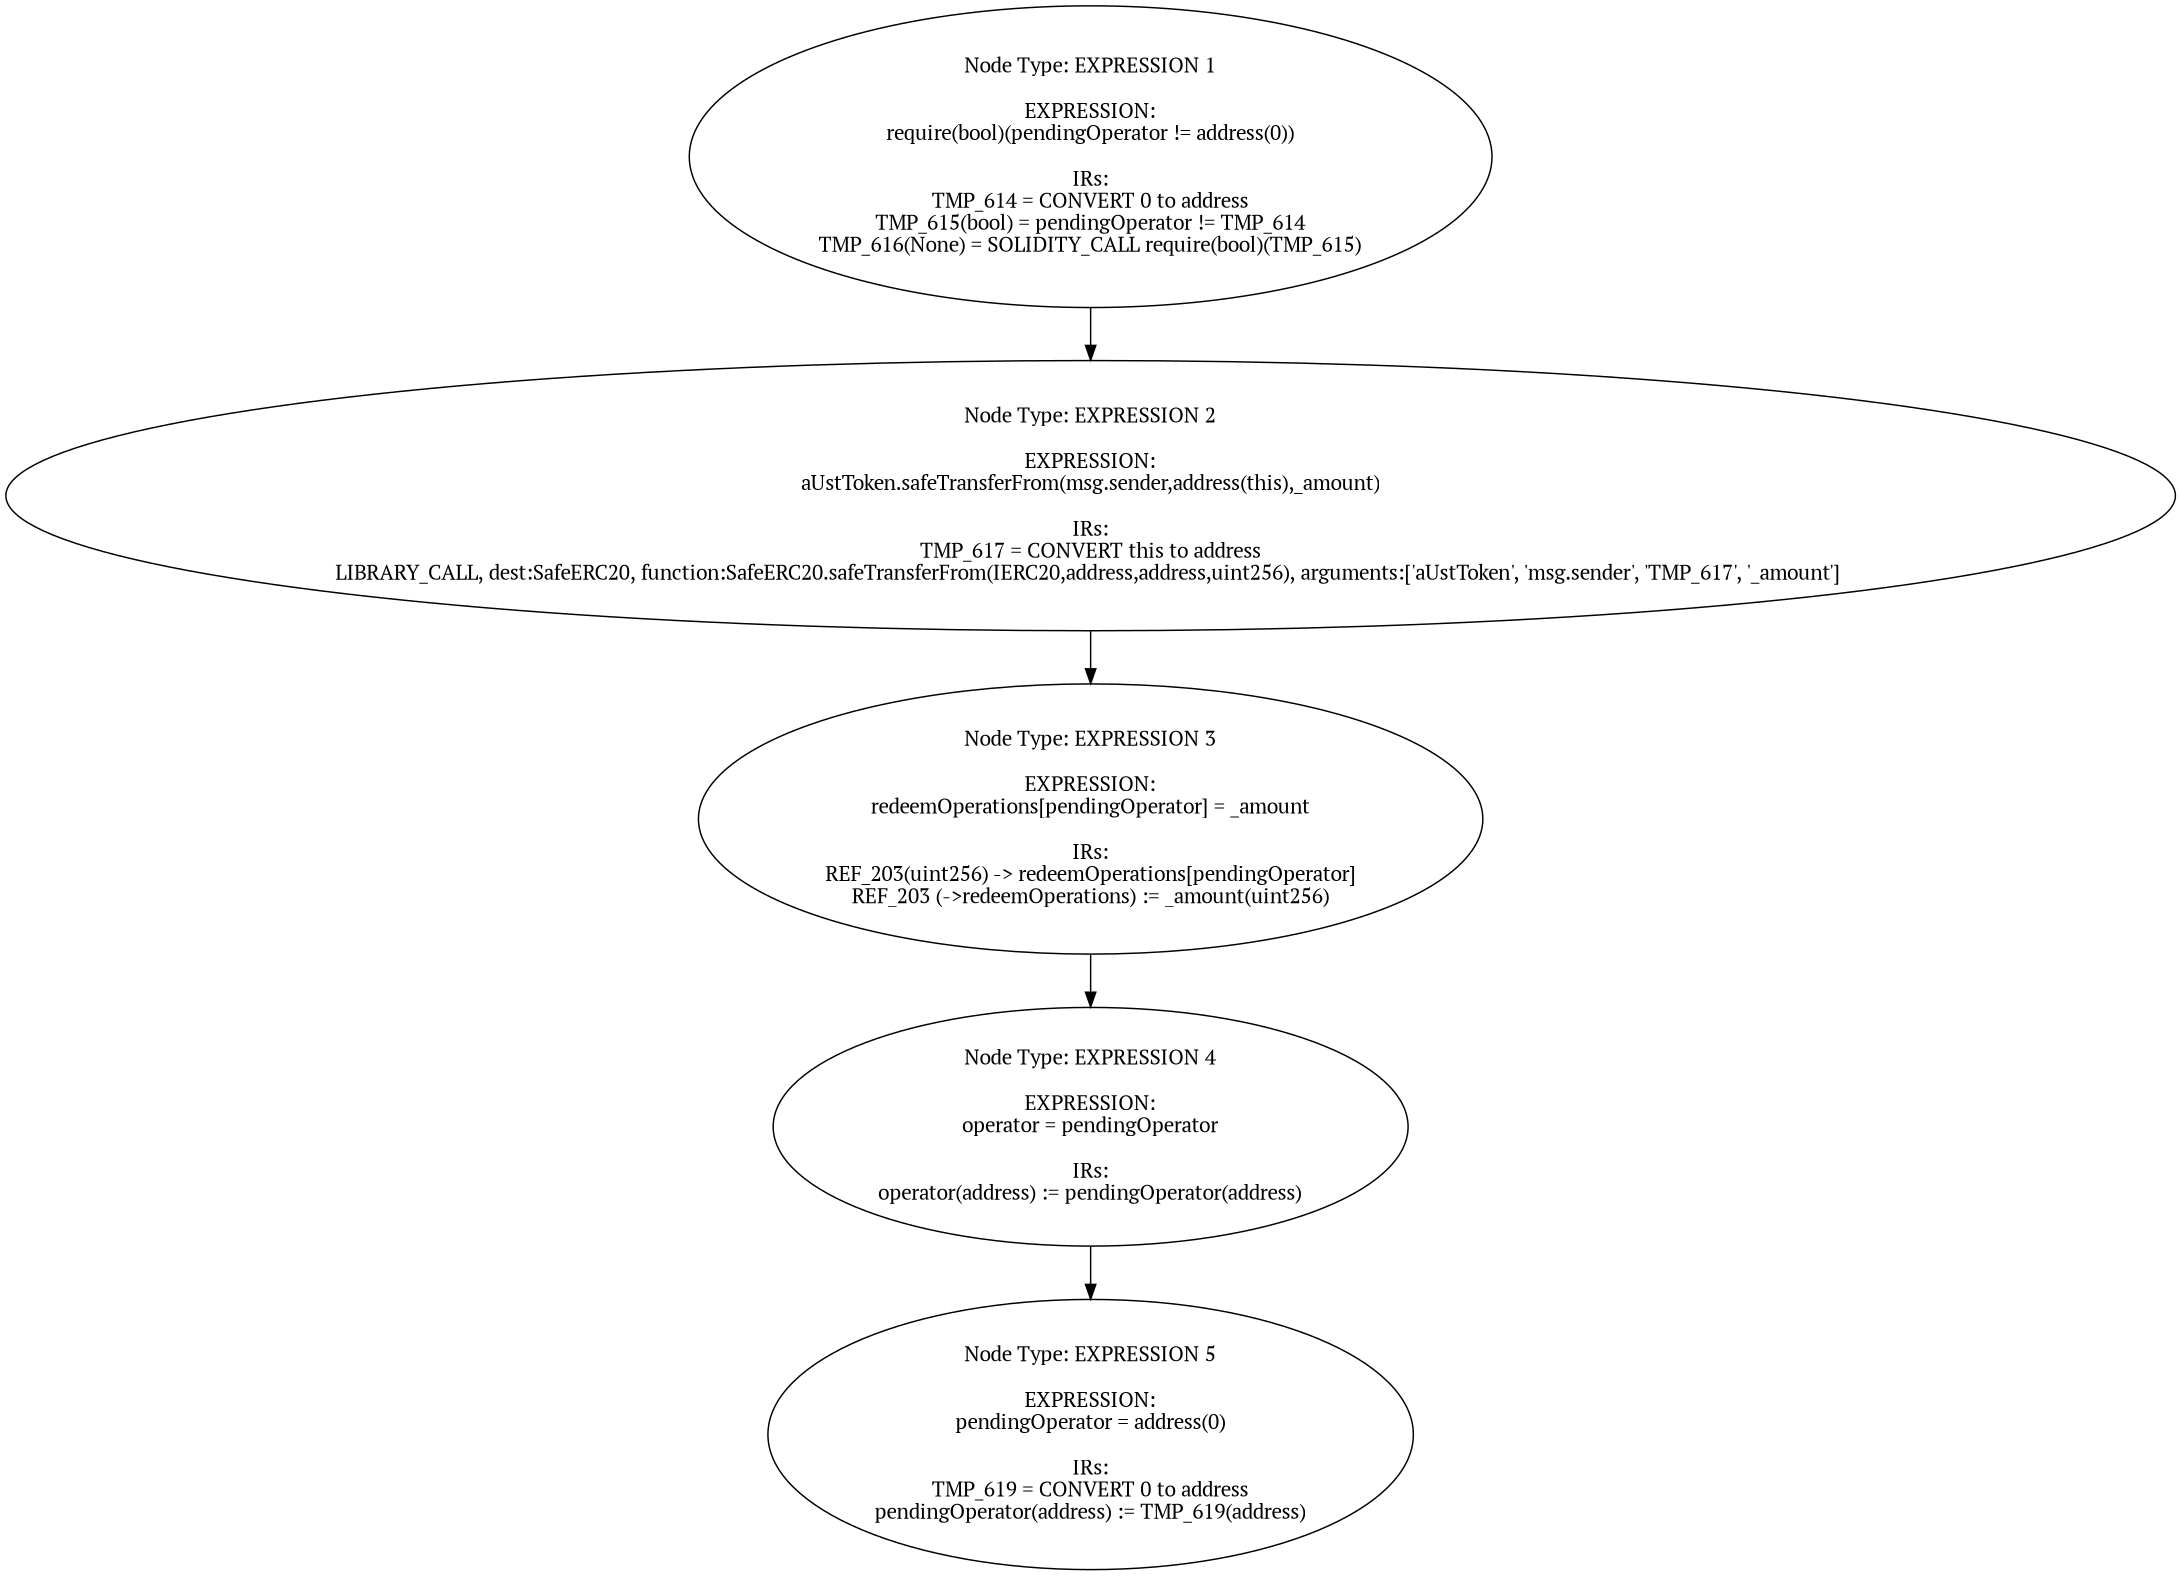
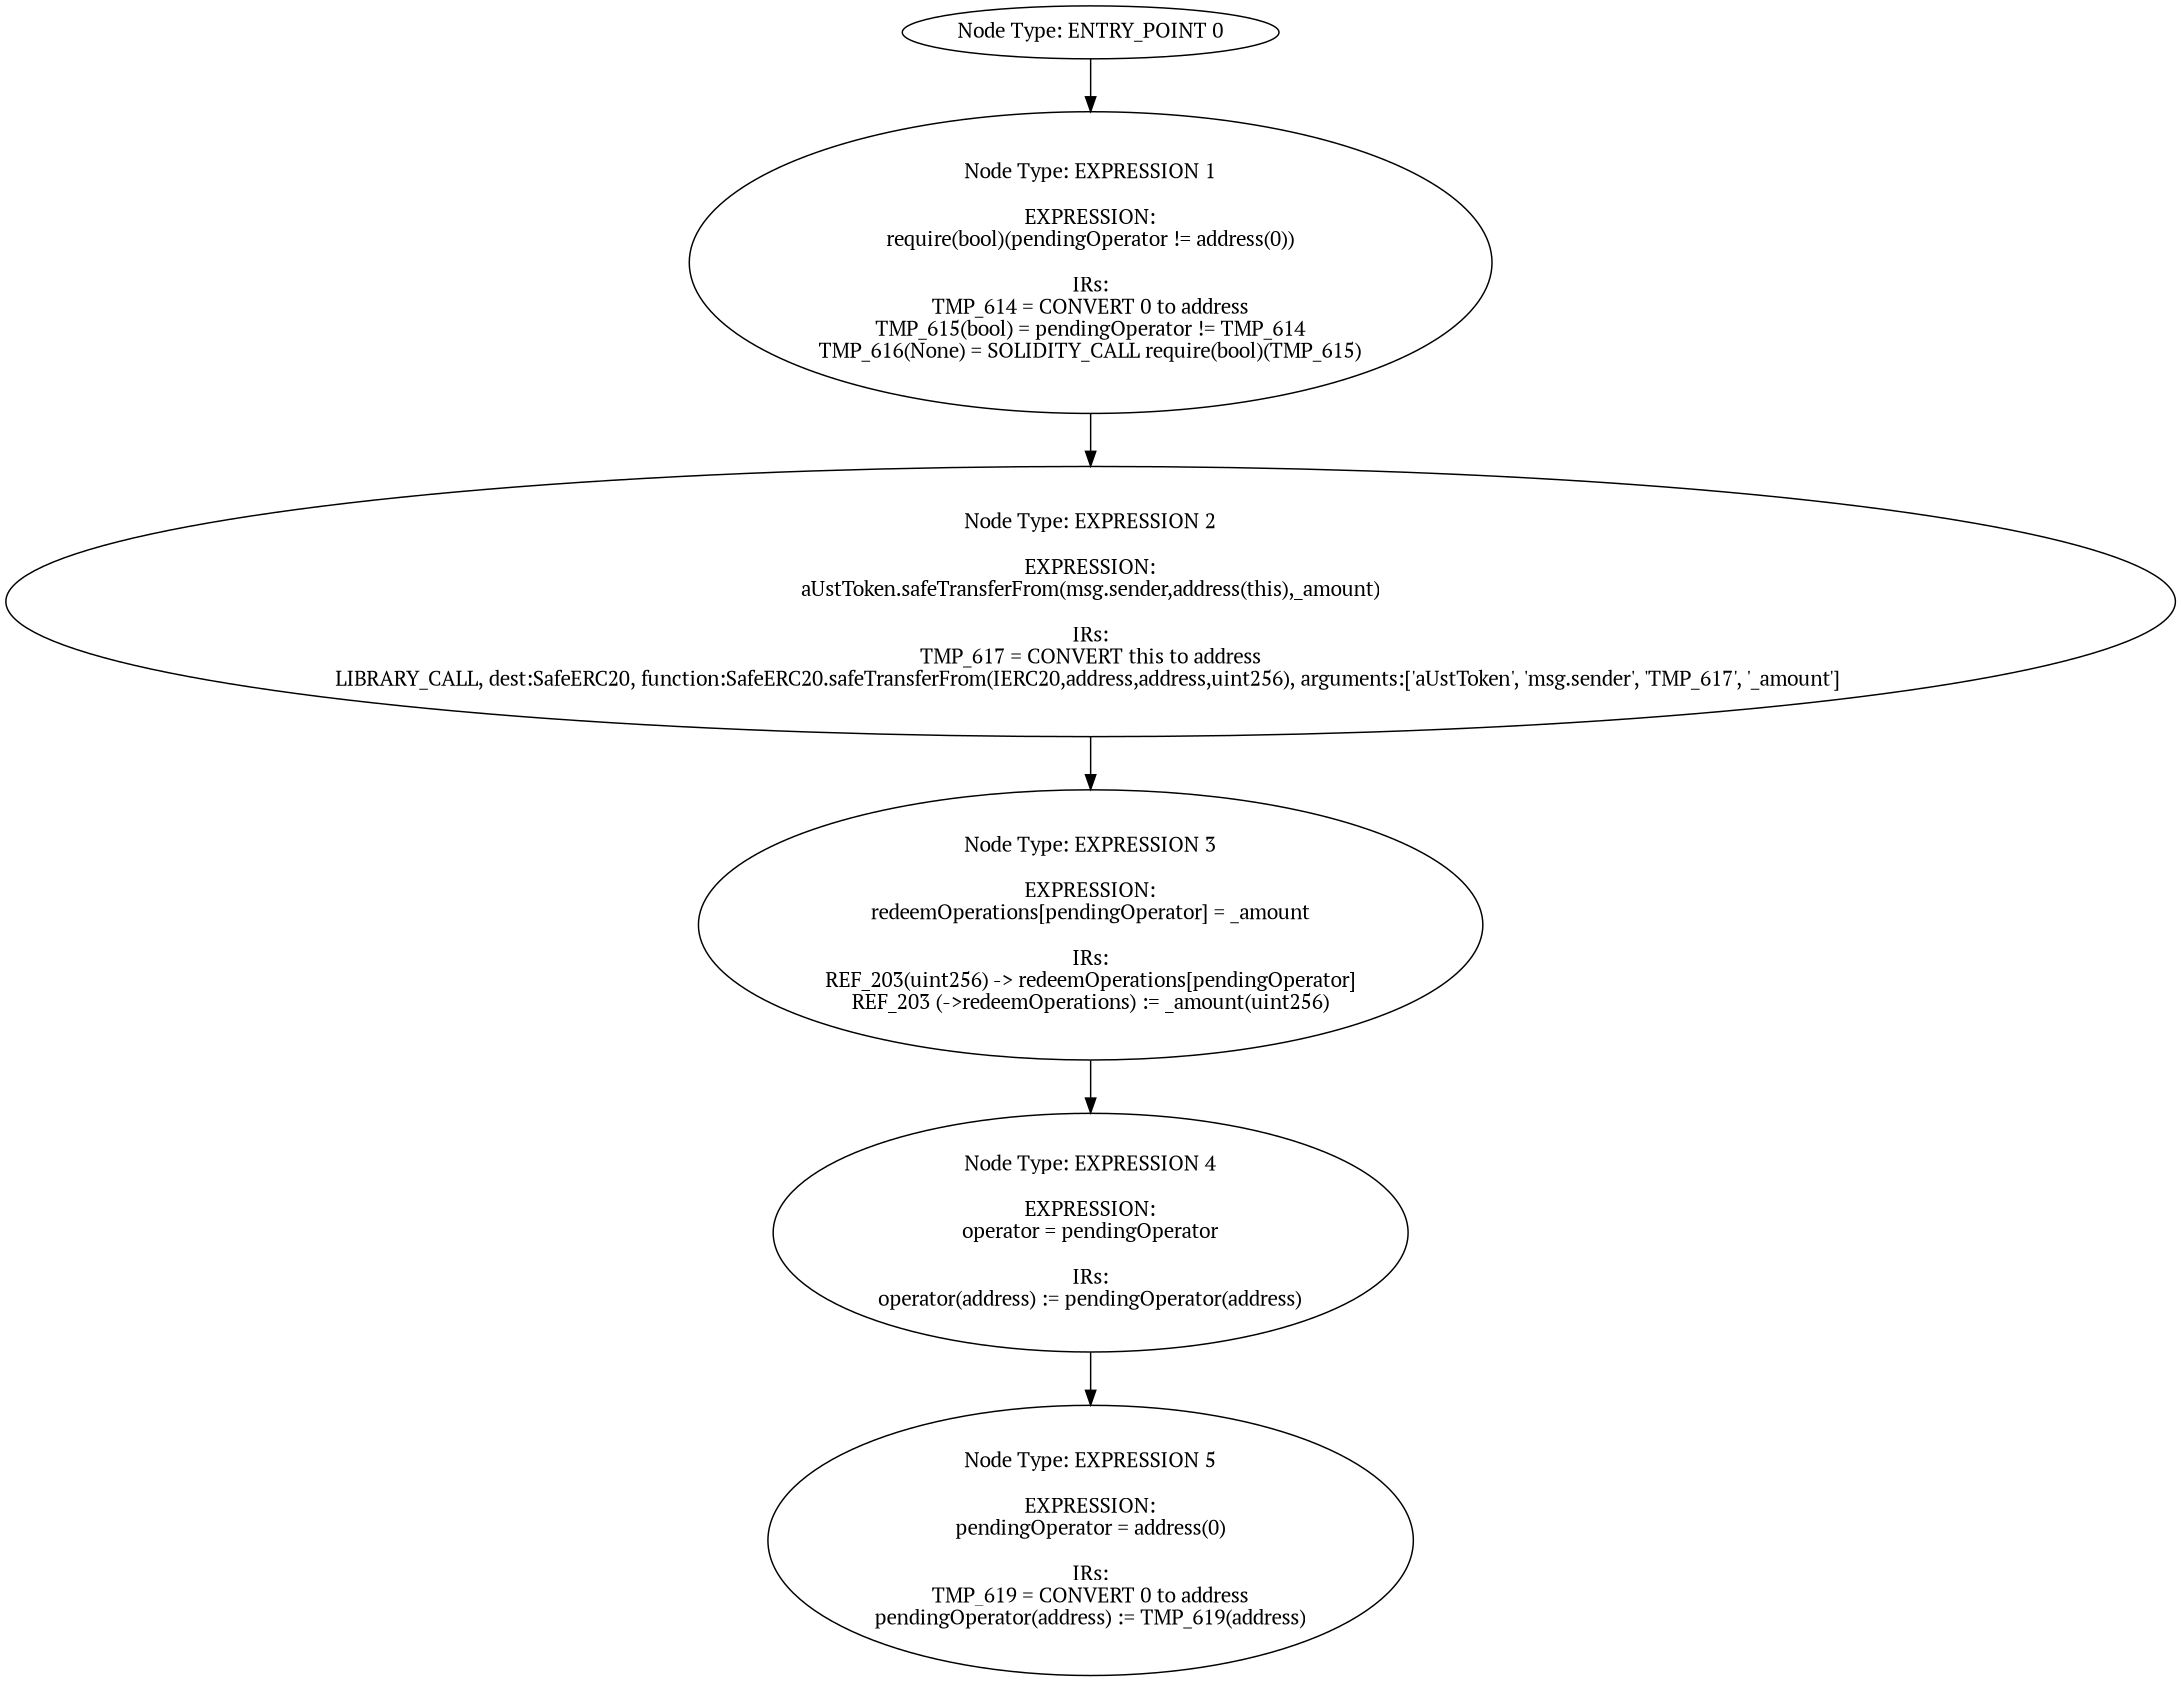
node "Node Type: ENTRY_POINT 0": added
